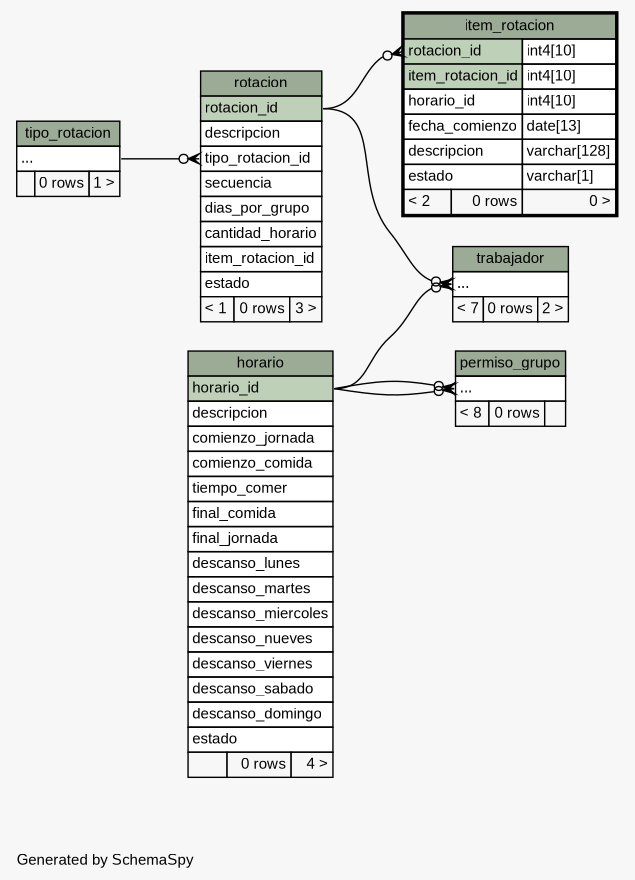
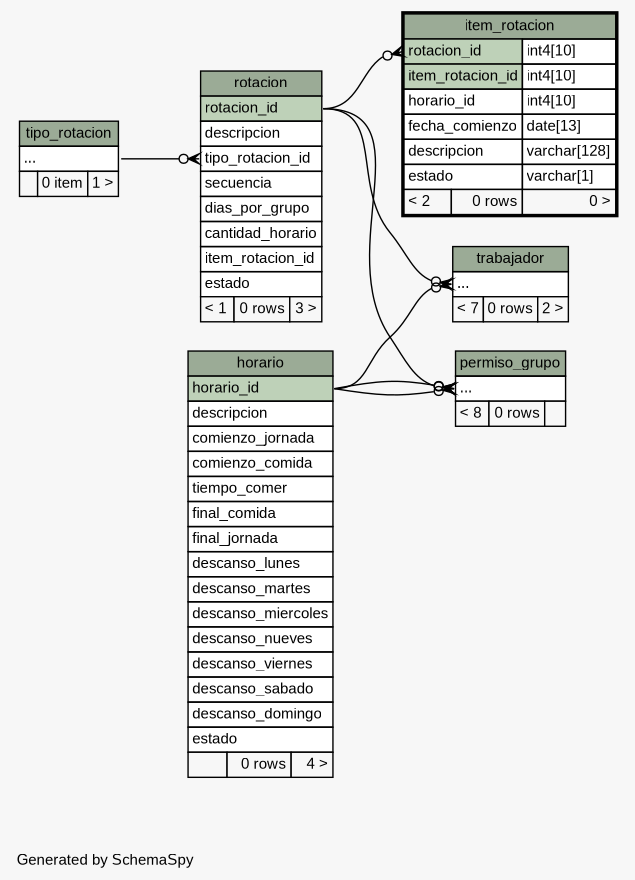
node "tipo_rotacion": text "0 rows" -> "0 item"
edge "rotacion" -> "permiso_grupo": added
